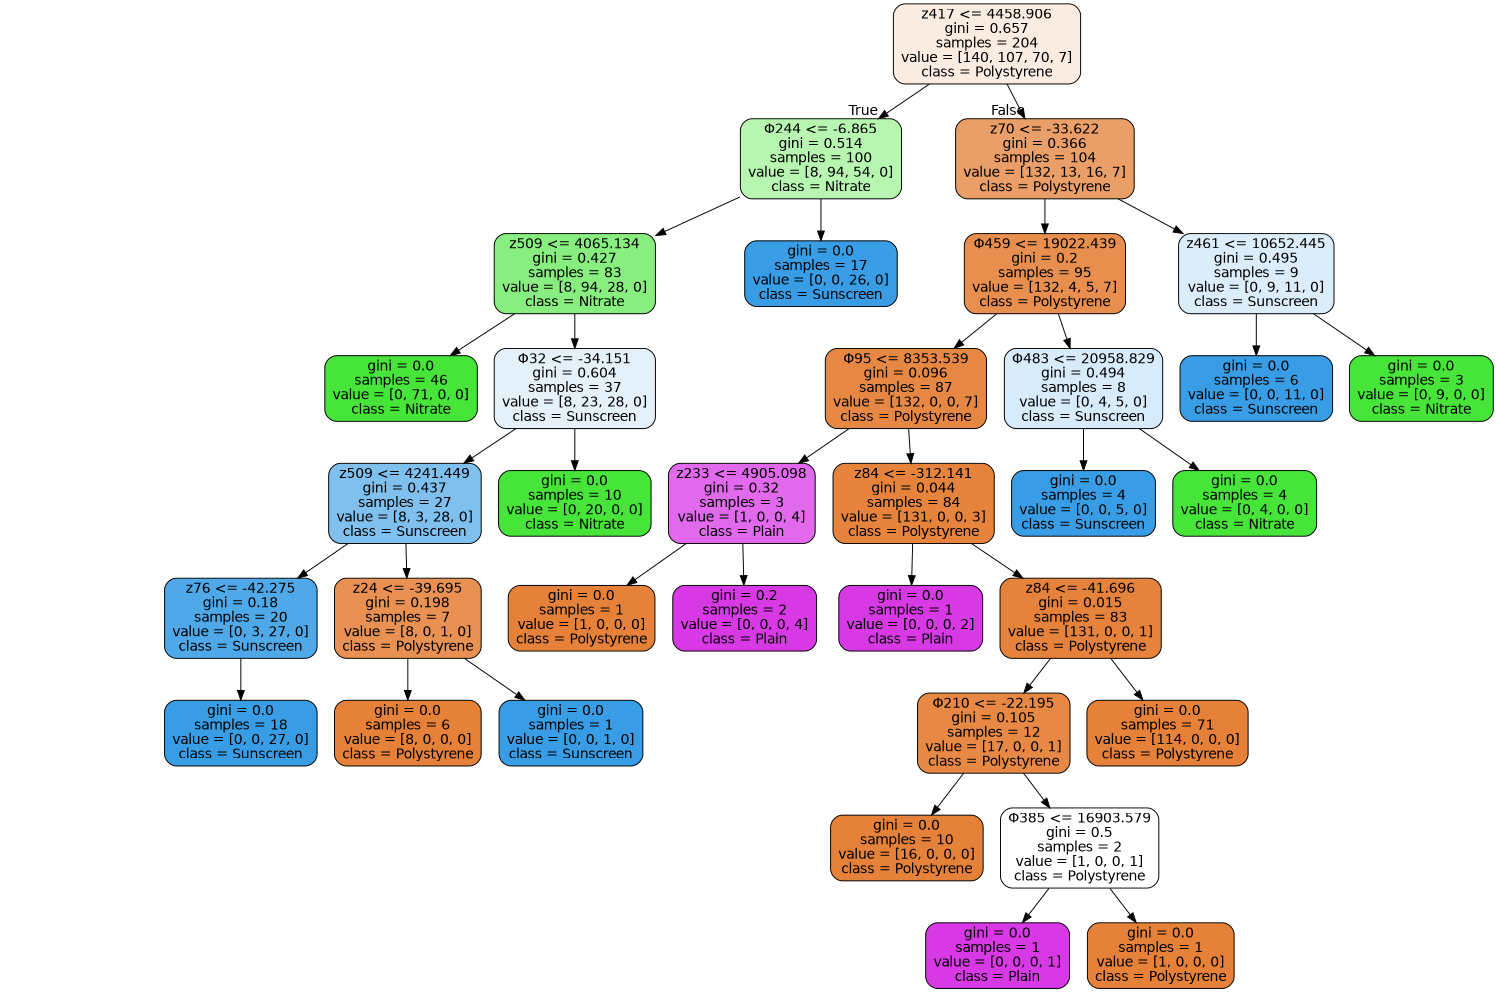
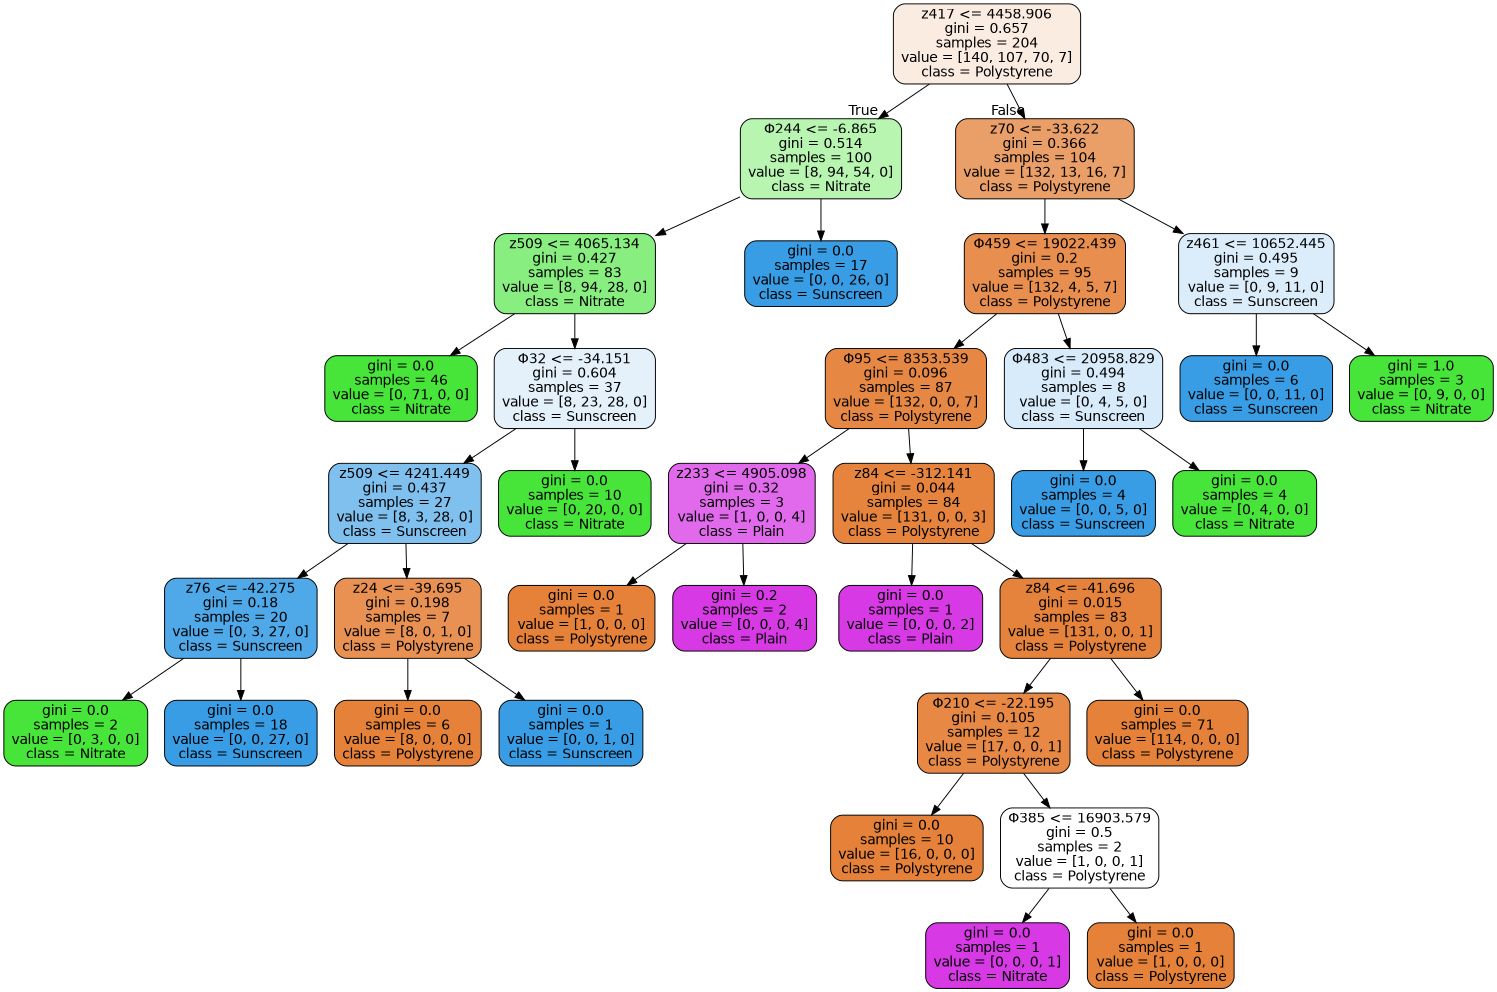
node "gini = 0.0 samples = 3 value = [0, 9, 0, 0] class = Nitrate": label "gini = 0.0 samples = 3 value = [0, 9, 0, 0] class = Nitrate" -> "gini = 1.0 samples = 3 value = [0, 9, 0, 0] class = Nitrate"
node "gini = 0.0 samples = 2 value = [0, 3, 0, 0] class = Nitrate": added
node "gini = 0.0 samples = 1 value = [0, 0, 0, 1] class = Plain": label "gini = 0.0 samples = 1 value = [0, 0, 0, 1] class = Plain" -> "gini = 0.0 samples = 1 value = [0, 0, 0, 1] class = Nitrate"
